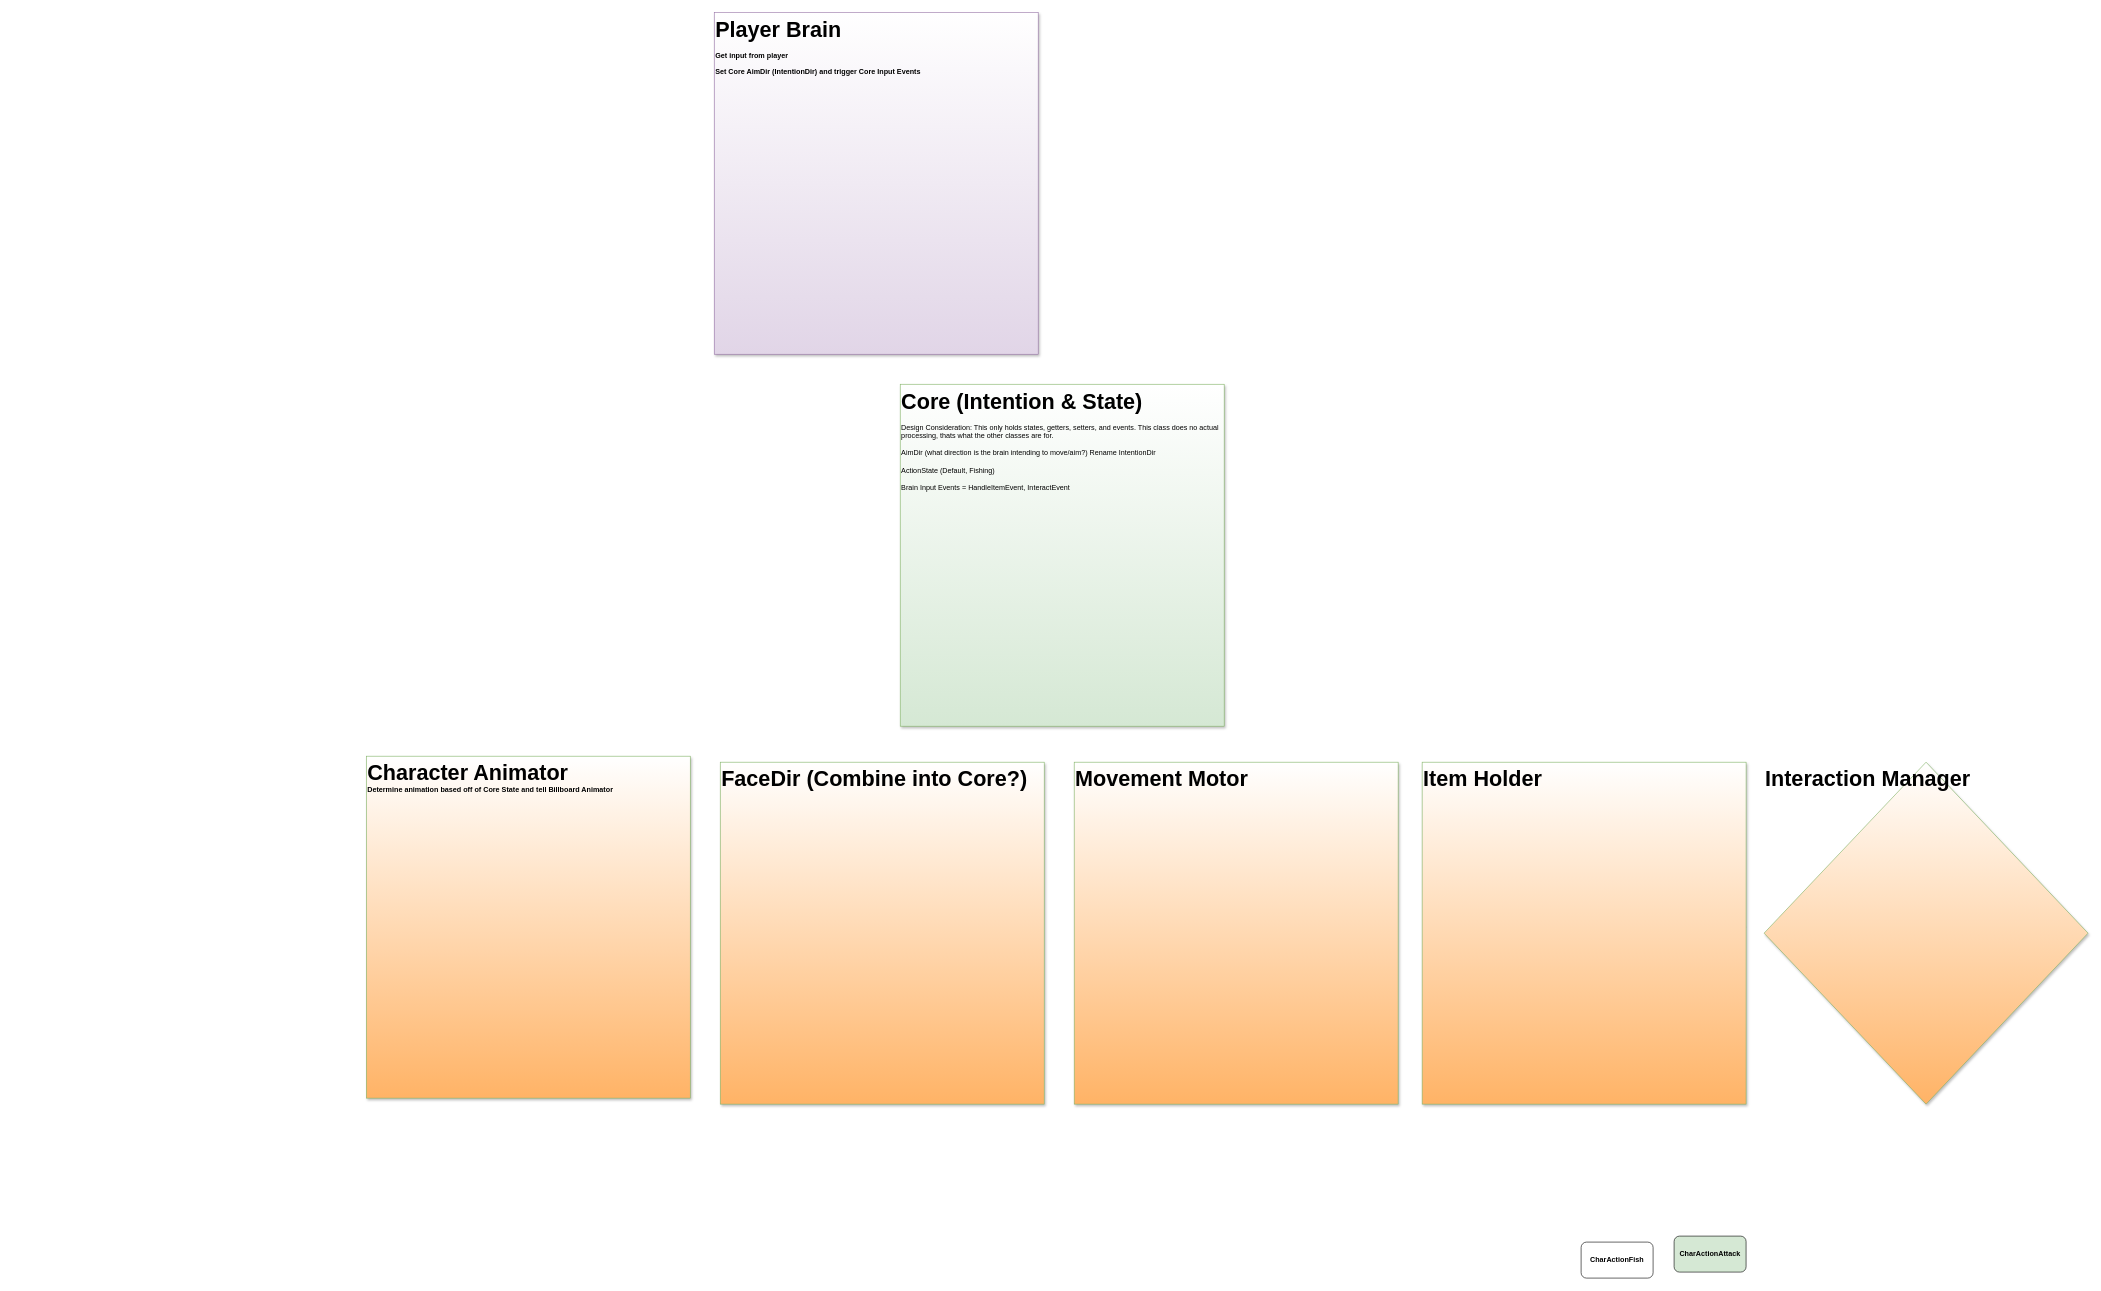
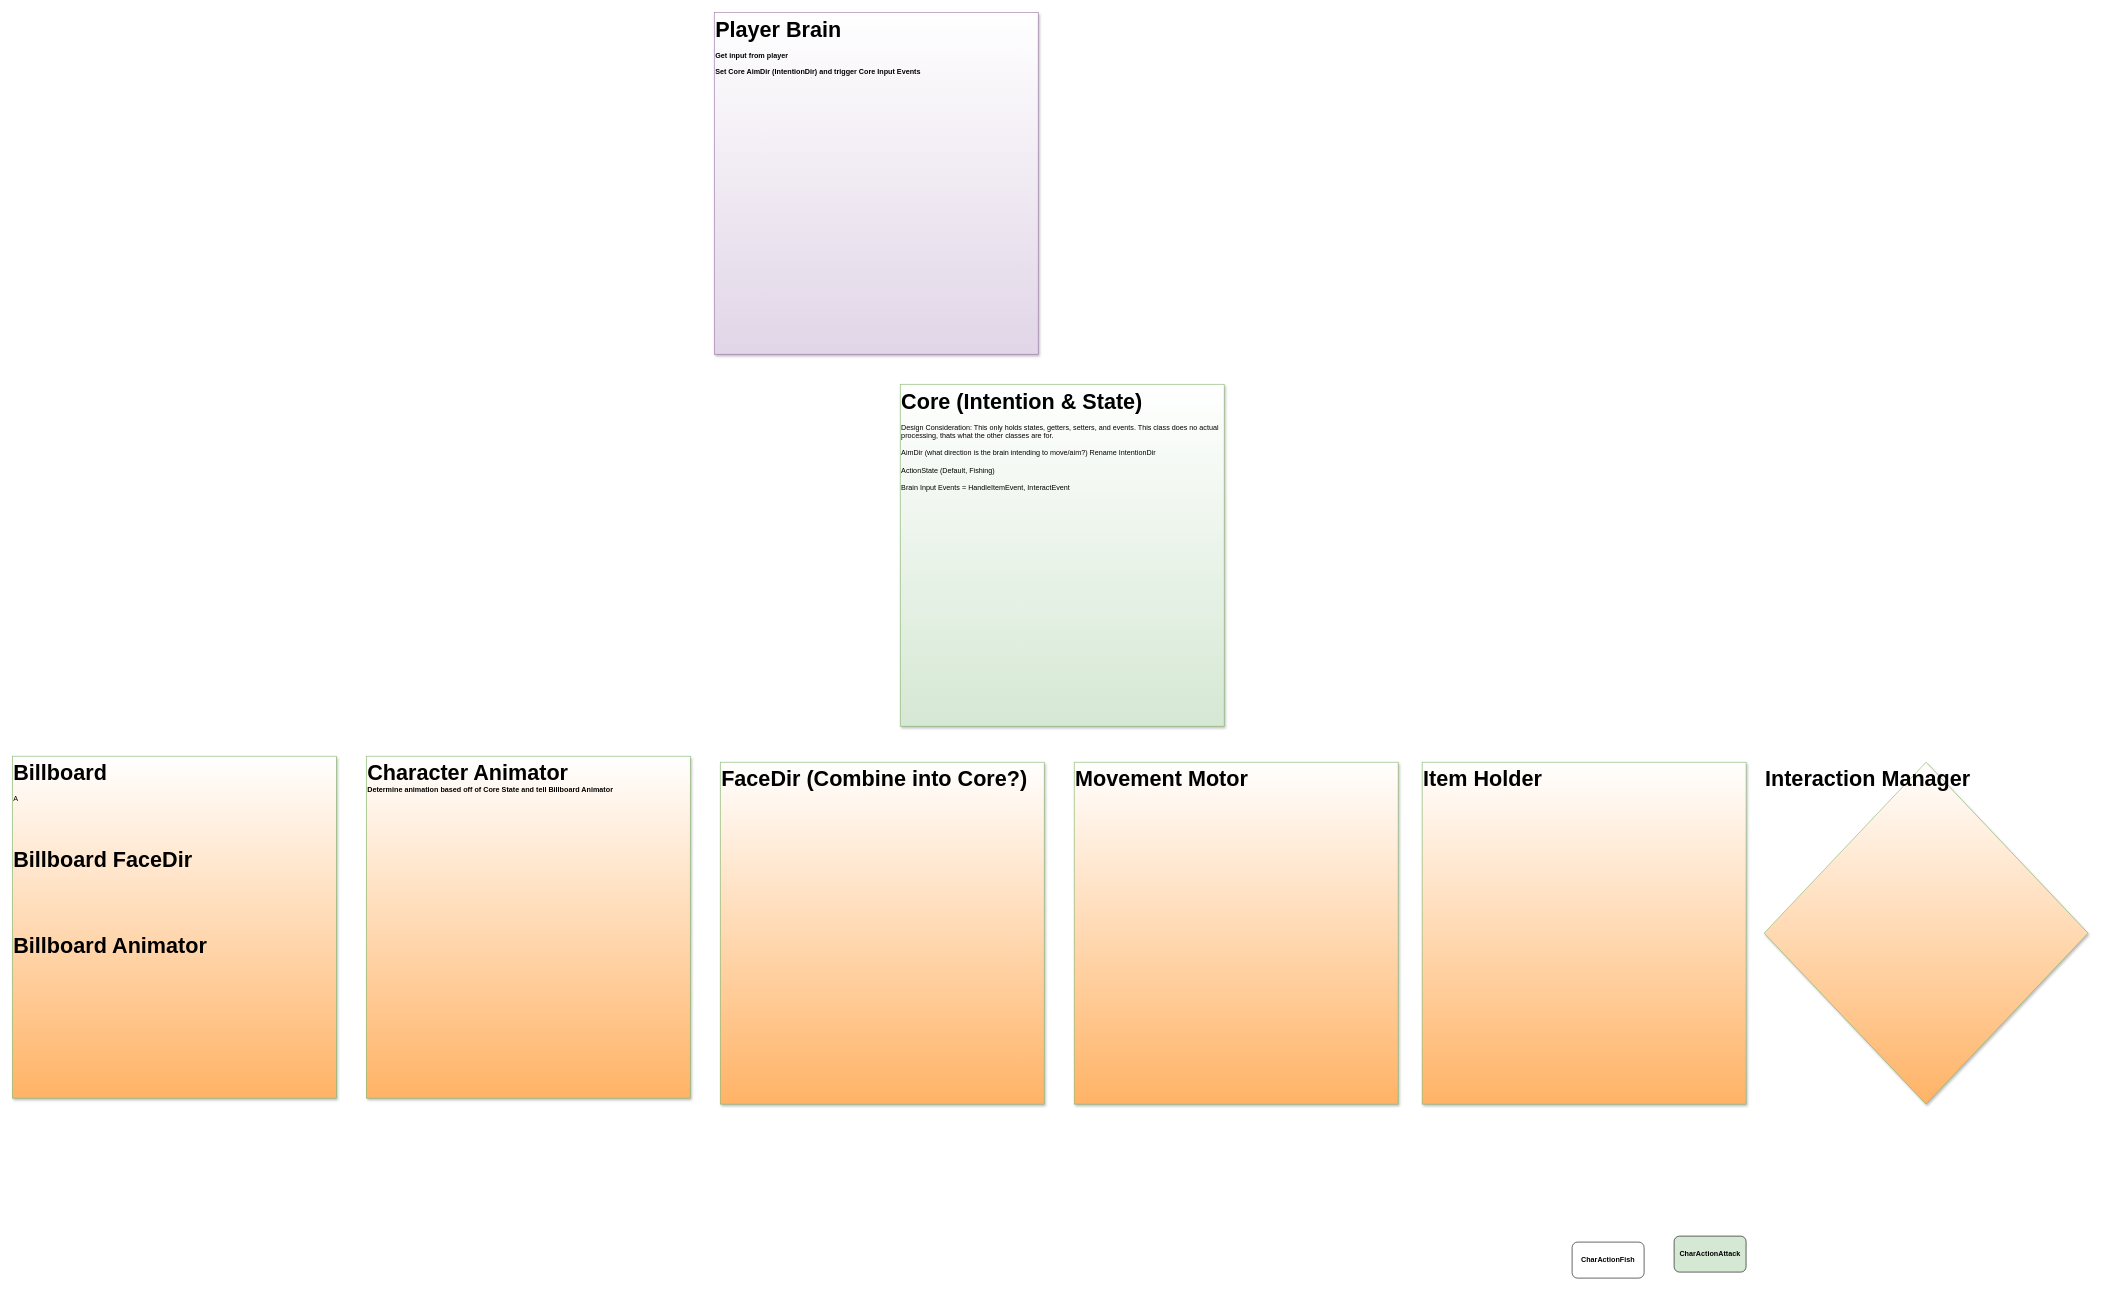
node "Billboard A Billboard FaceDir Billboard Animator": added
node "CharActionFish": moved (1617, 1260) -> (1608, 1260)
